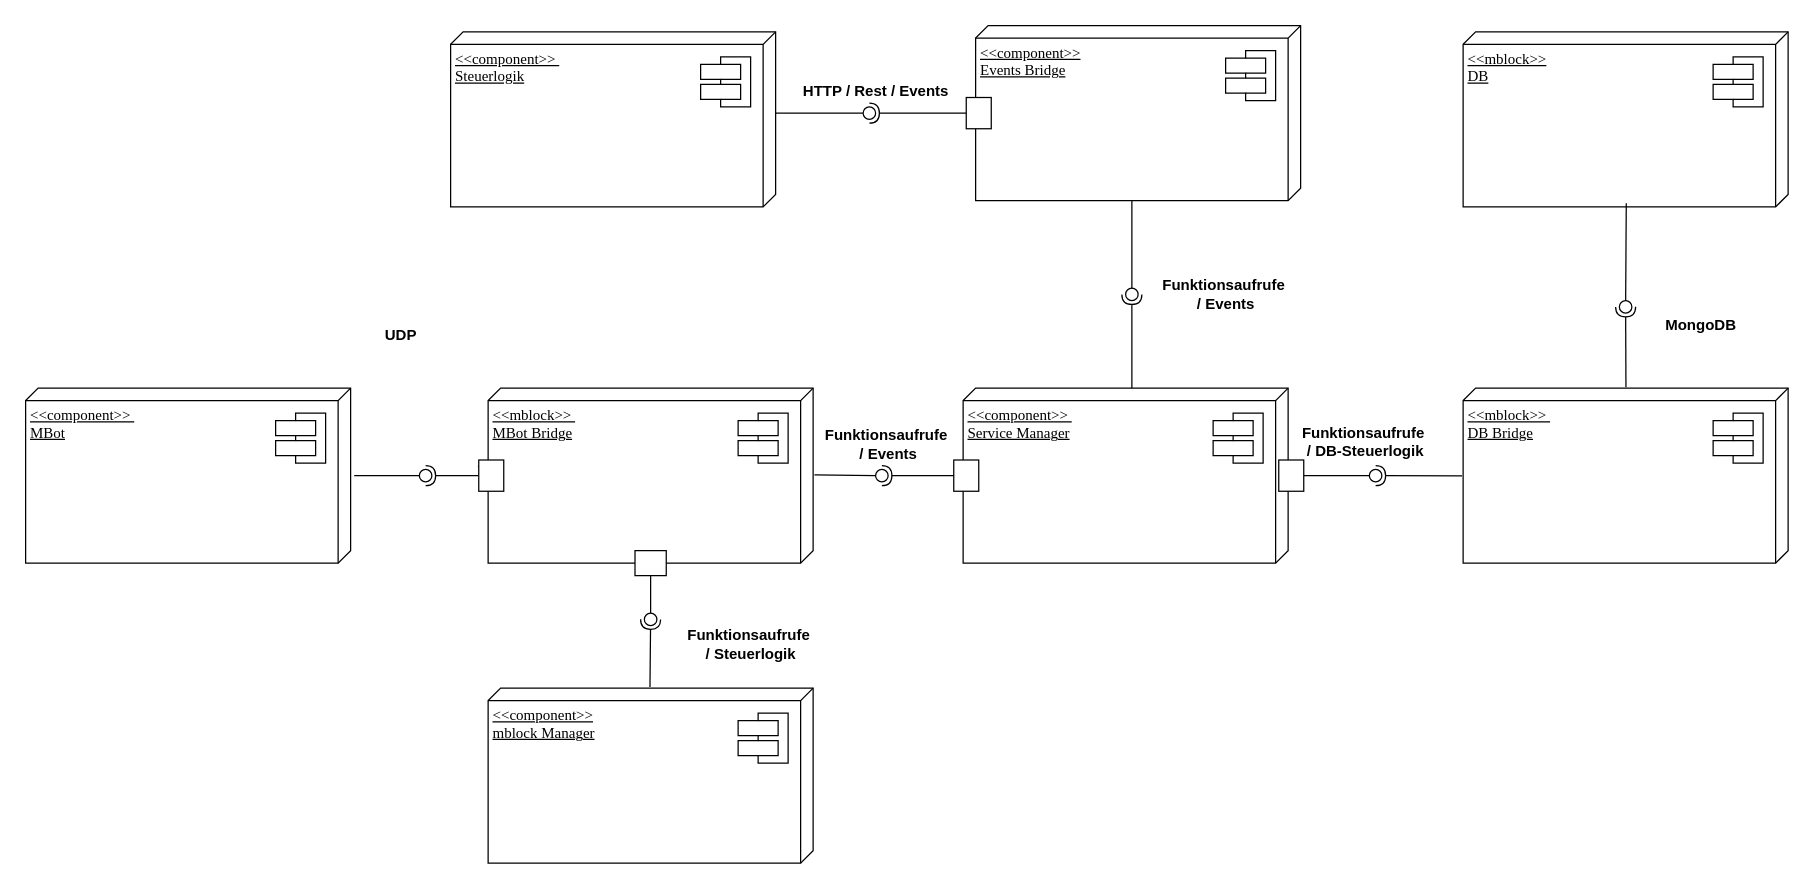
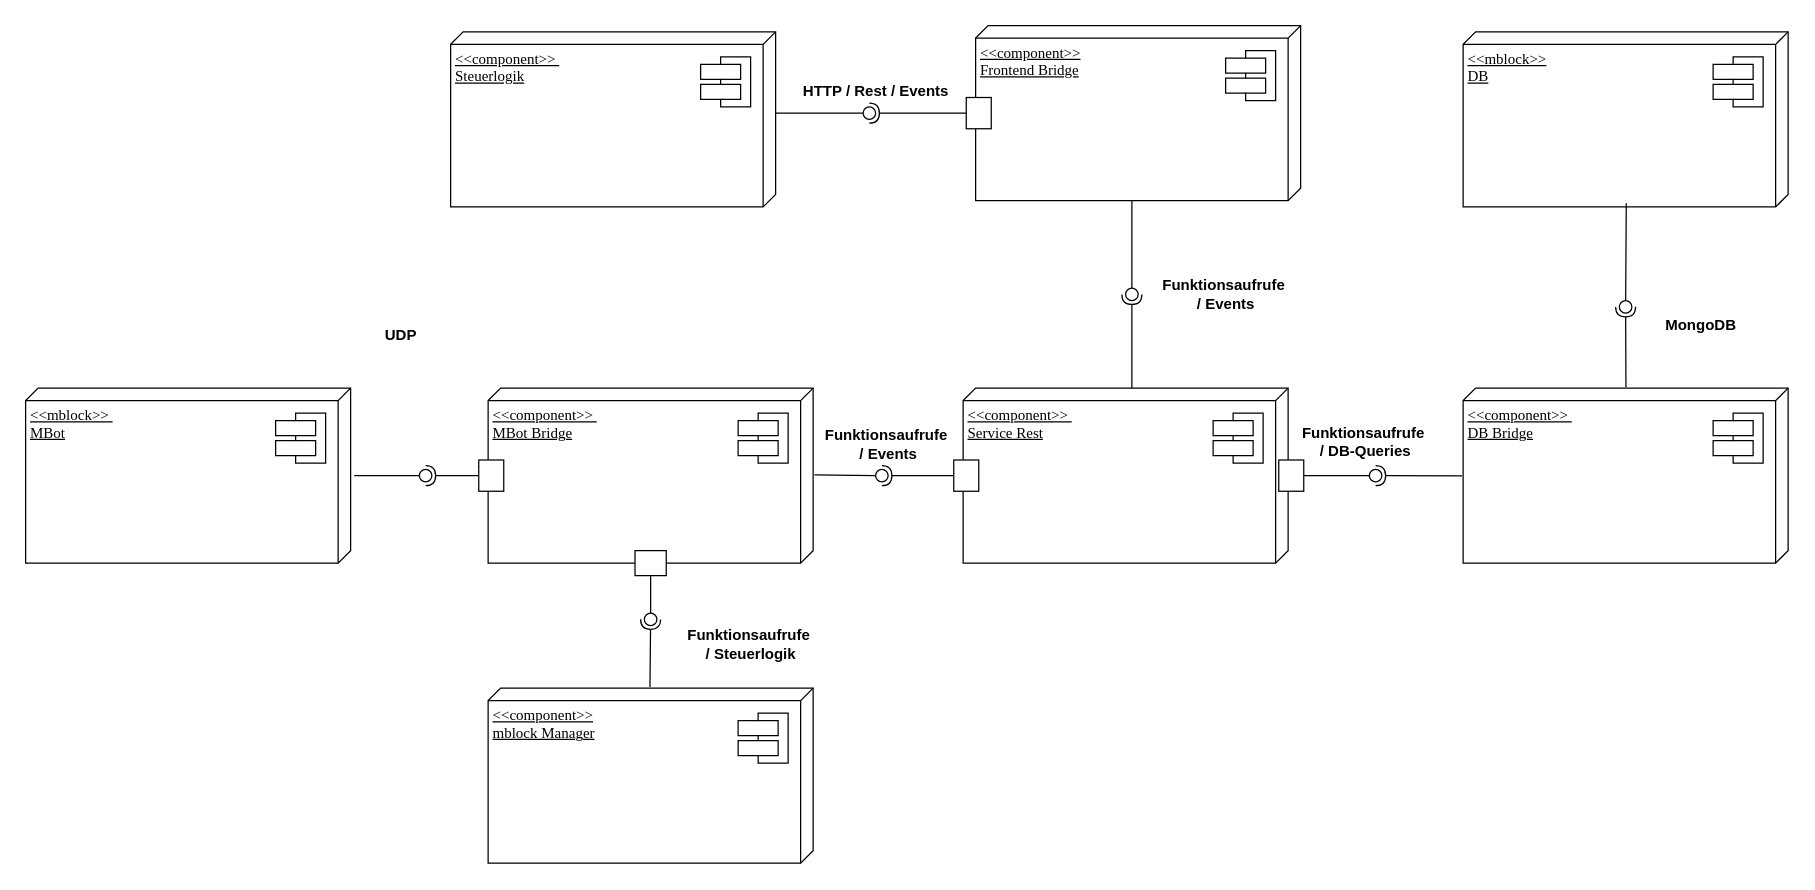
node "<<component>> Events Bridge": label "<<component>> Events Bridge" -> "<<component>> Frontend Bridge"
node "<<component>> MBot": label "<<component>> MBot" -> "<<mblock>> MBot"
node "<<mblock>> MBot Bridge": label "<<mblock>> MBot Bridge" -> "<<component>> MBot Bridge"
node "<<component>> Service Manager": label "<<component>> Service Manager" -> "<<component>> Service Rest"
node "<<mblock>> DB Bridge": label "<<mblock>> DB Bridge" -> "<<component>> DB Bridge"
node "Funktionsaufrufe / DB-Steuerlogik": label "Funktionsaufrufe / DB-Steuerlogik" -> "Funktionsaufrufe / DB-Queries"
